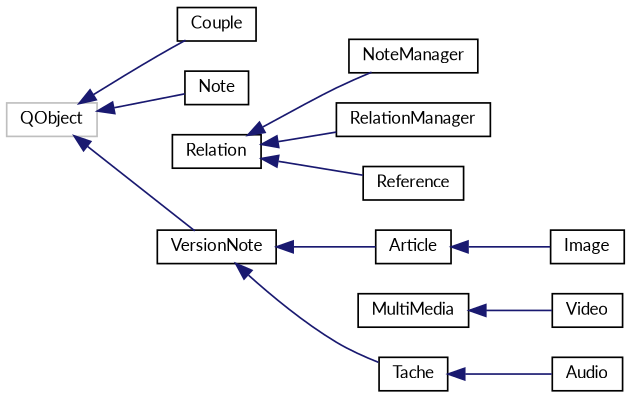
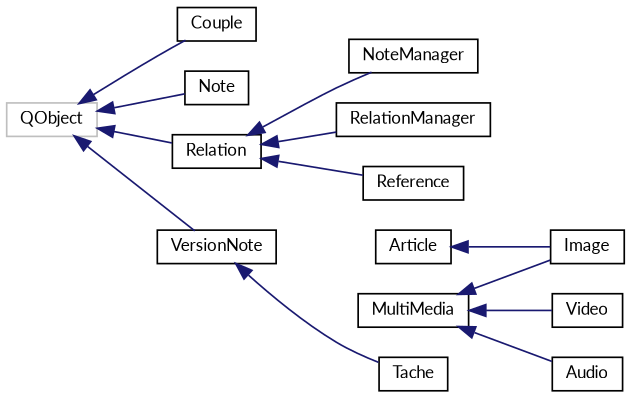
edge "Relation" -> "QObject": added
edge "Article" -> "VersionNote": removed
edge "Image" -> "MultiMedia": added
edge "Audio" -> "Tache": now "Audio" -> "MultiMedia"
